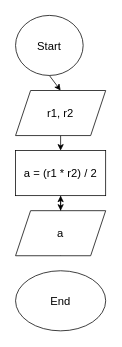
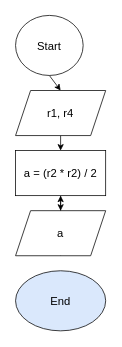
node "r1, r2": label "r1, r2" -> "r1, r4"
node "a = (r1 * r2) / 2": label "a = (r1 * r2) / 2" -> "a = (r2 * r2) / 2"
node "End": fillcolor #ffffff -> #dae8fc
